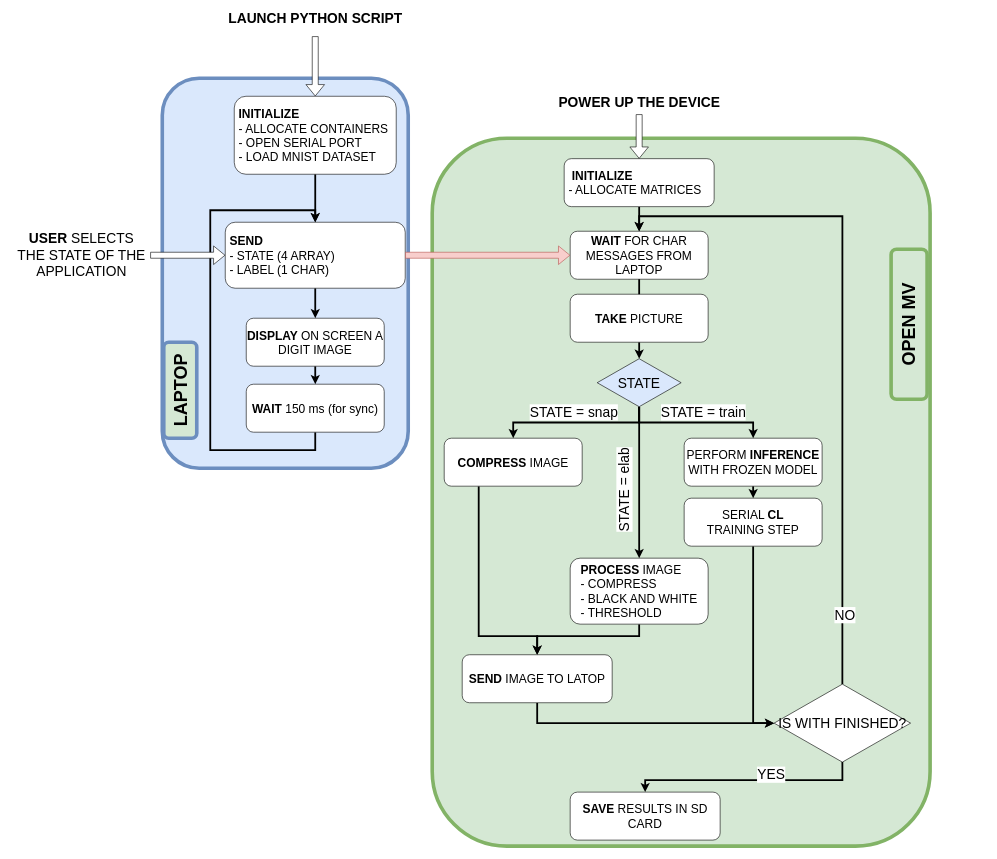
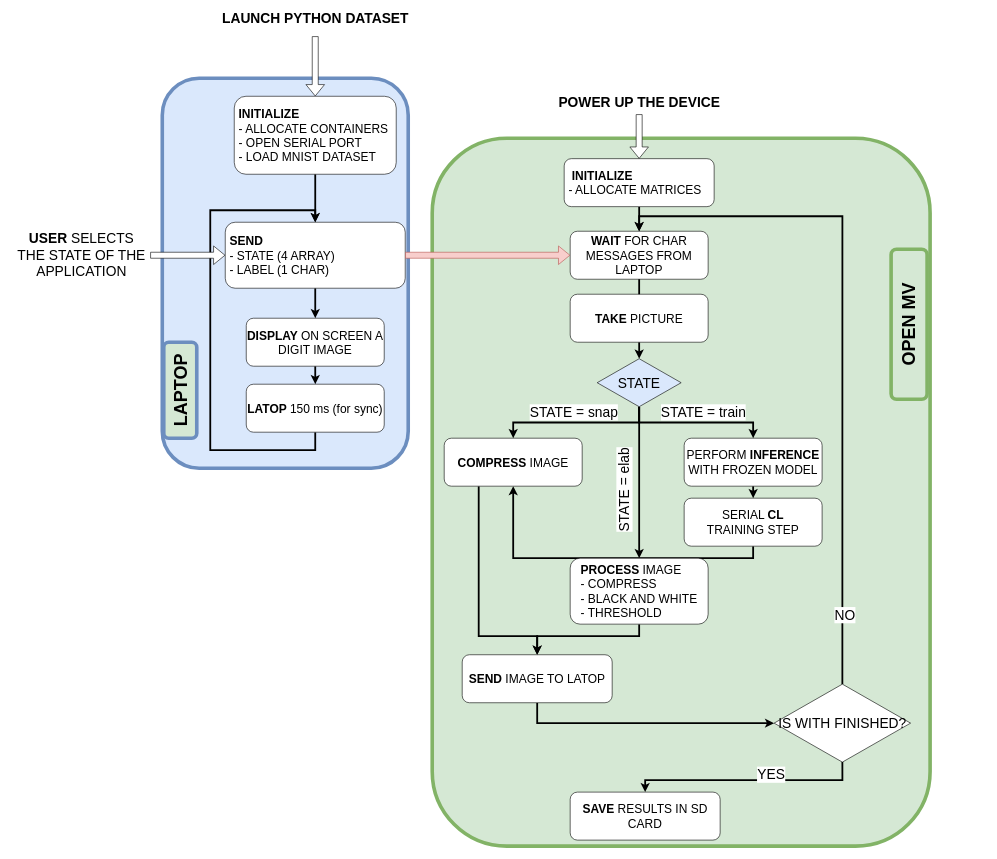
node "LAUNCH PYTHON SCRIPT": label "LAUNCH PYTHON SCRIPT" -> "LAUNCH PYTHON DATASET"
node "WAIT 150 ms (for sync)": label "WAIT 150 ms (for sync)" -> "LATOP 150 ms (for sync)"
edge "SERIAL CL TRAINING STEP" -> "IS WITH FINISHED?": now "SERIAL CL TRAINING STEP" -> "COMPRESS IMAGE"
